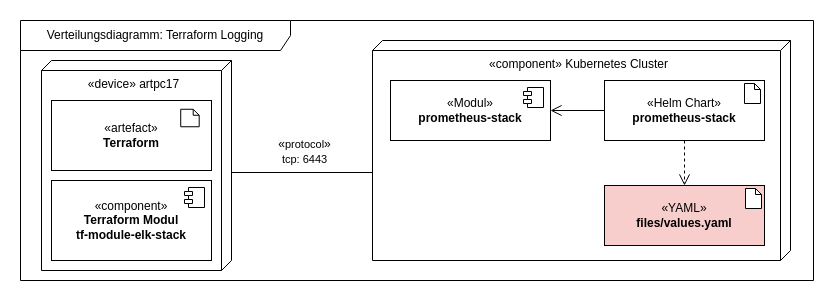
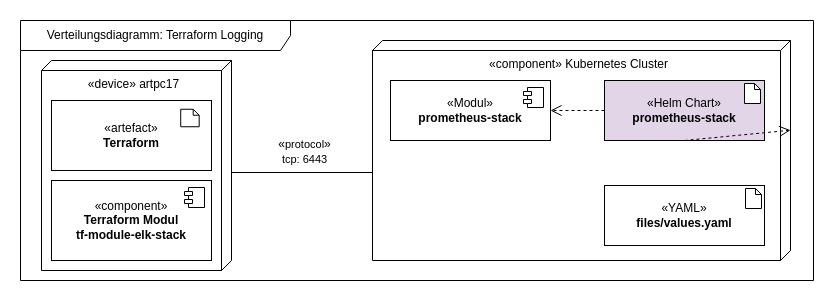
edge "«Helm Chart» prometheus-stack" -> "«Modul» prometheus-stack": style solid -> dashed
node "«Helm Chart» prometheus-stack": fillcolor #ffffff -> #e1d5e7
edge "«Helm Chart» prometheus-stack" -> "«YAML» files/values.yaml": now "«Helm Chart» prometheus-stack" -> "«component» Kubernetes Cluster"
node "«YAML» files/values.yaml": fillcolor #f8cecc -> #ffffff
